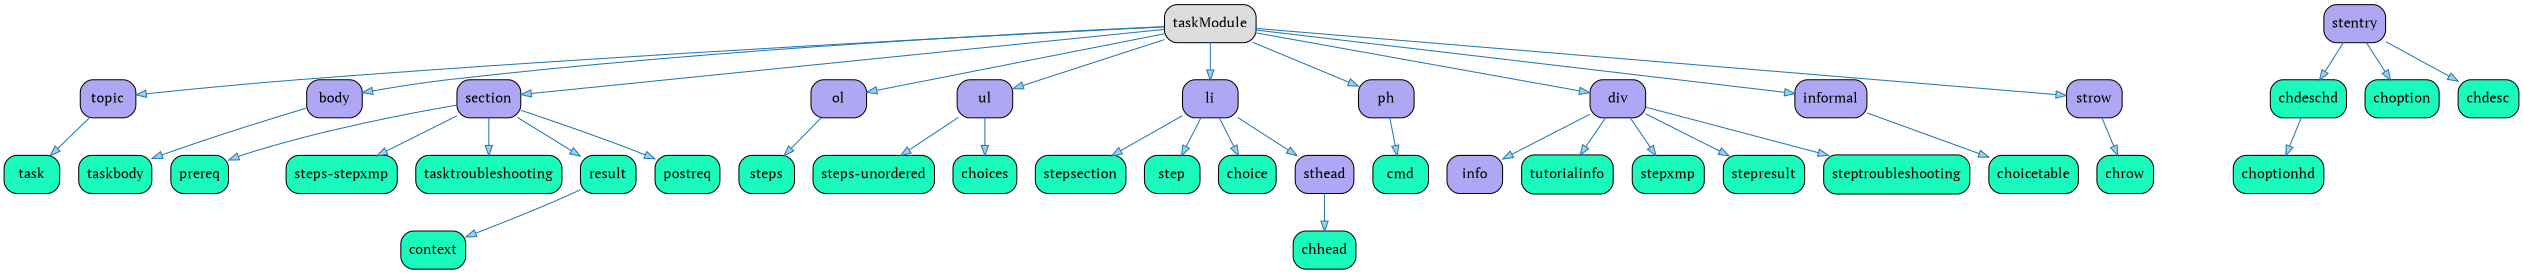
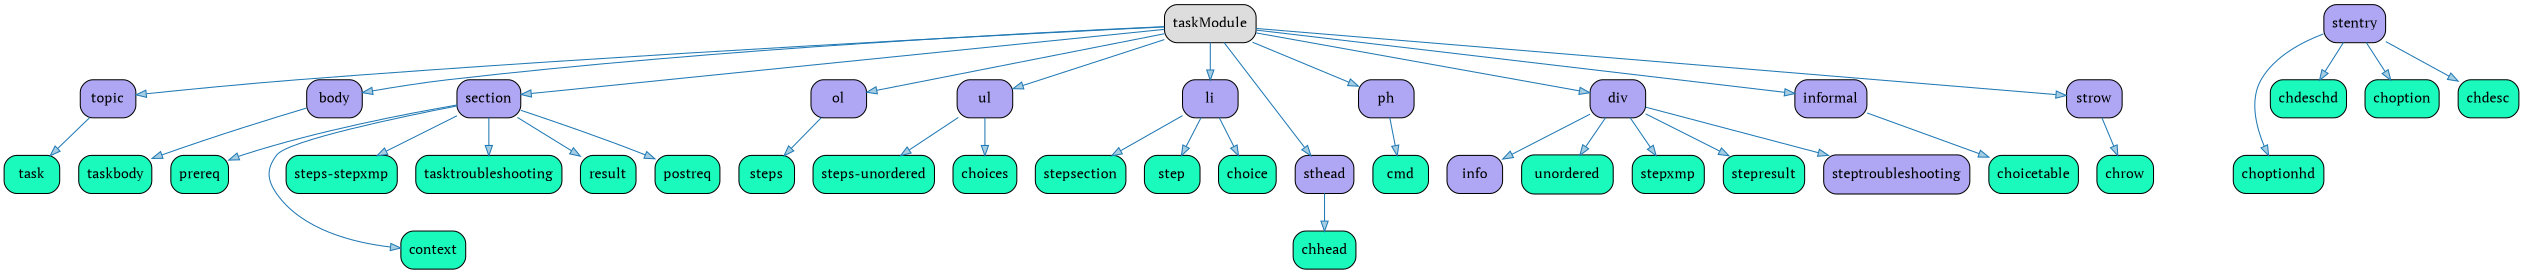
edge "chdeschd" -> "choptionhd": now "stentry" -> "choptionhd"
edge "li" -> "sthead": now "taskModule" -> "sthead"
node "tutorialinfo": label "tutorialinfo" -> "unordered"
node "steptroubleshooting": fillcolor #1afabc -> #afa7f4
edge "result" -> "context": now "section" -> "context"
